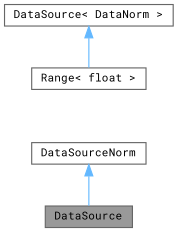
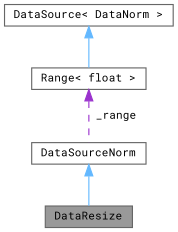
edge "DataSourceNorm" -> "Range< float >": added, label "_range"
node "DataSource": label "DataSource" -> "DataResize"
